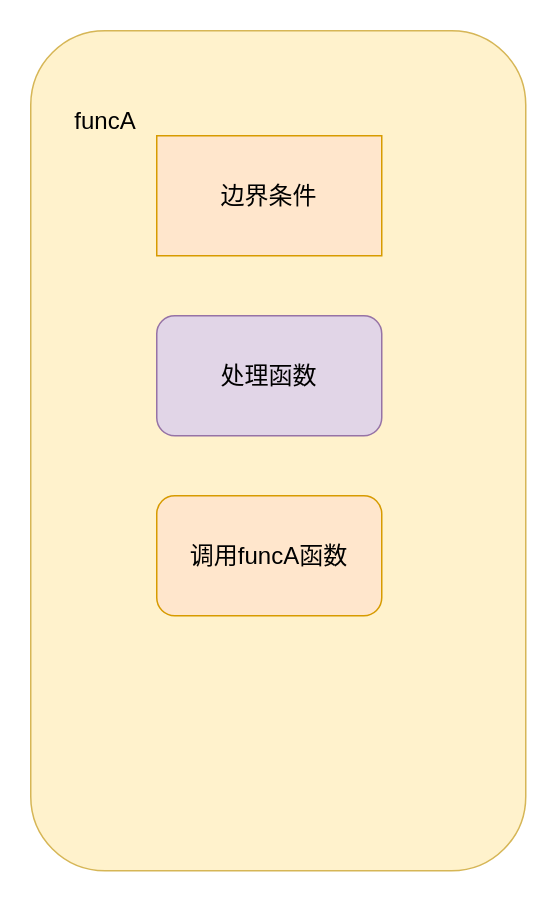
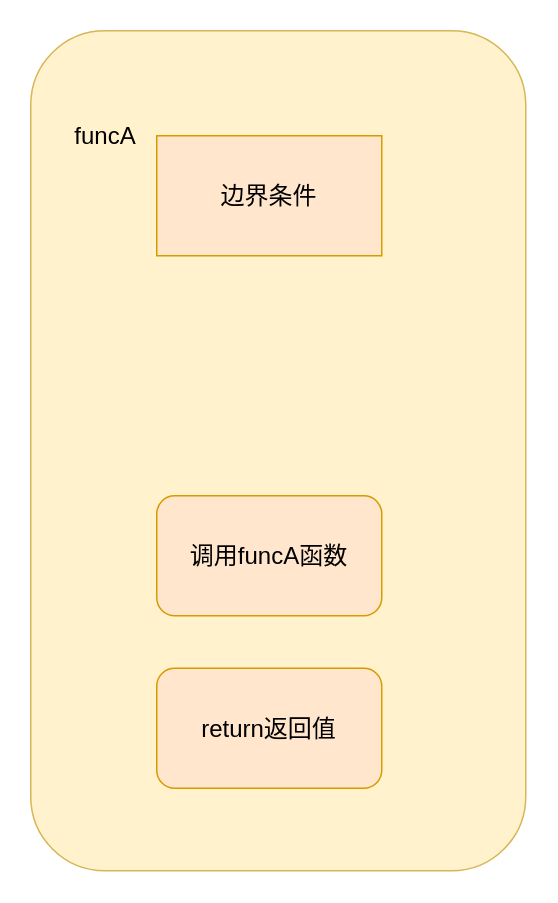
node "funcA": moved (106, 121) -> (106, 136)
node "处理函数": removed
node "return返回值": added
